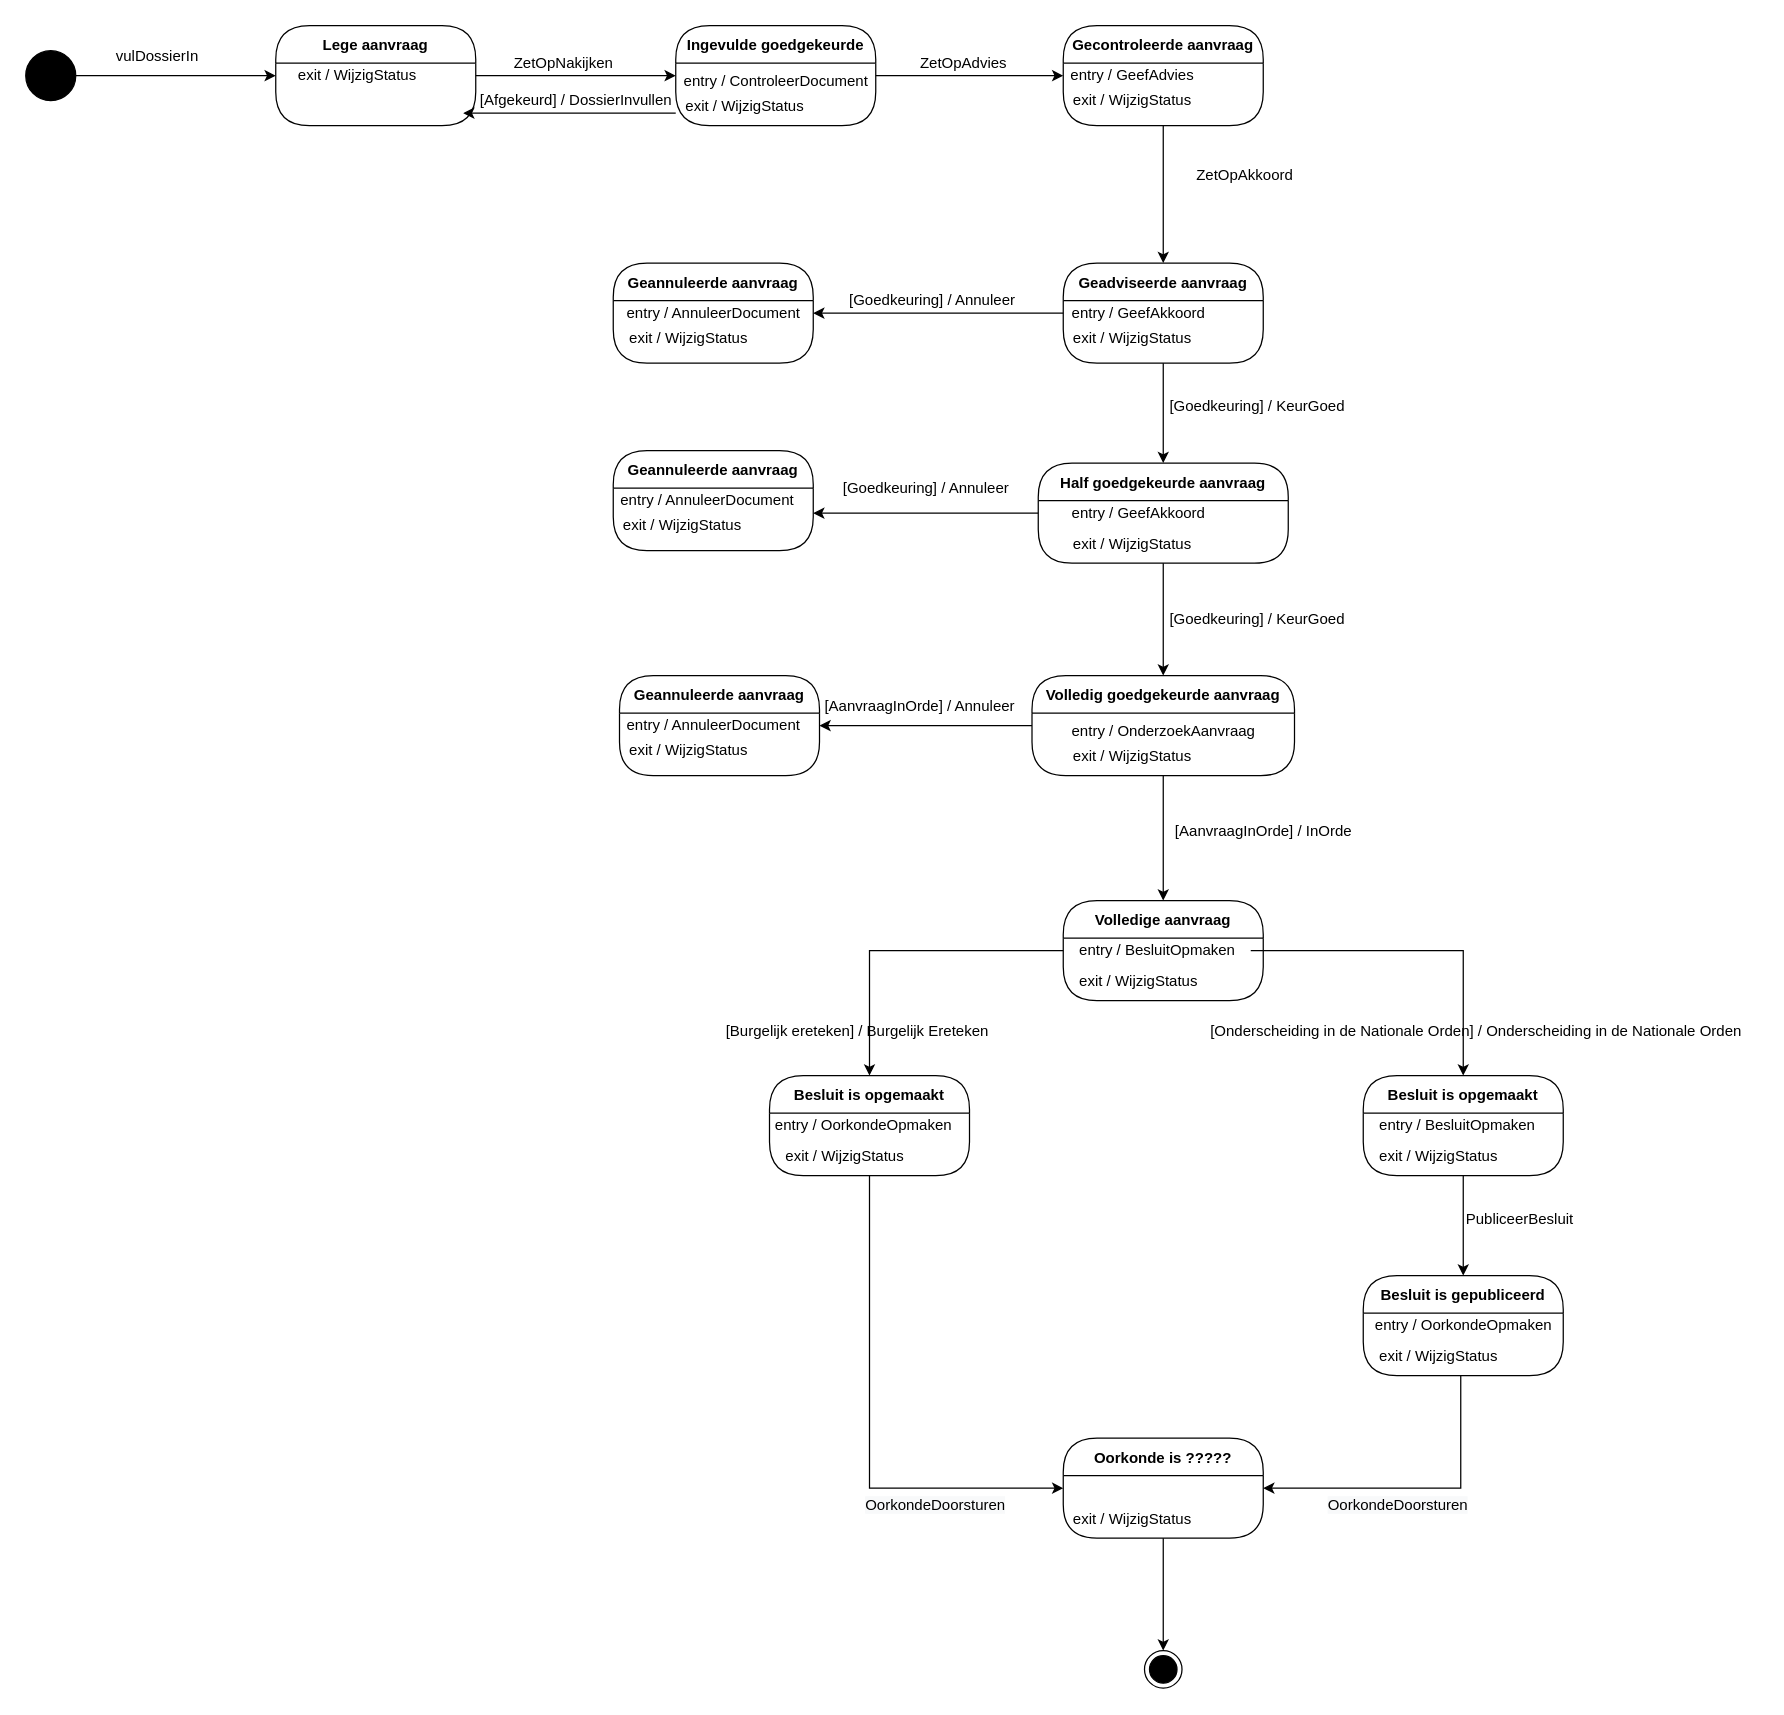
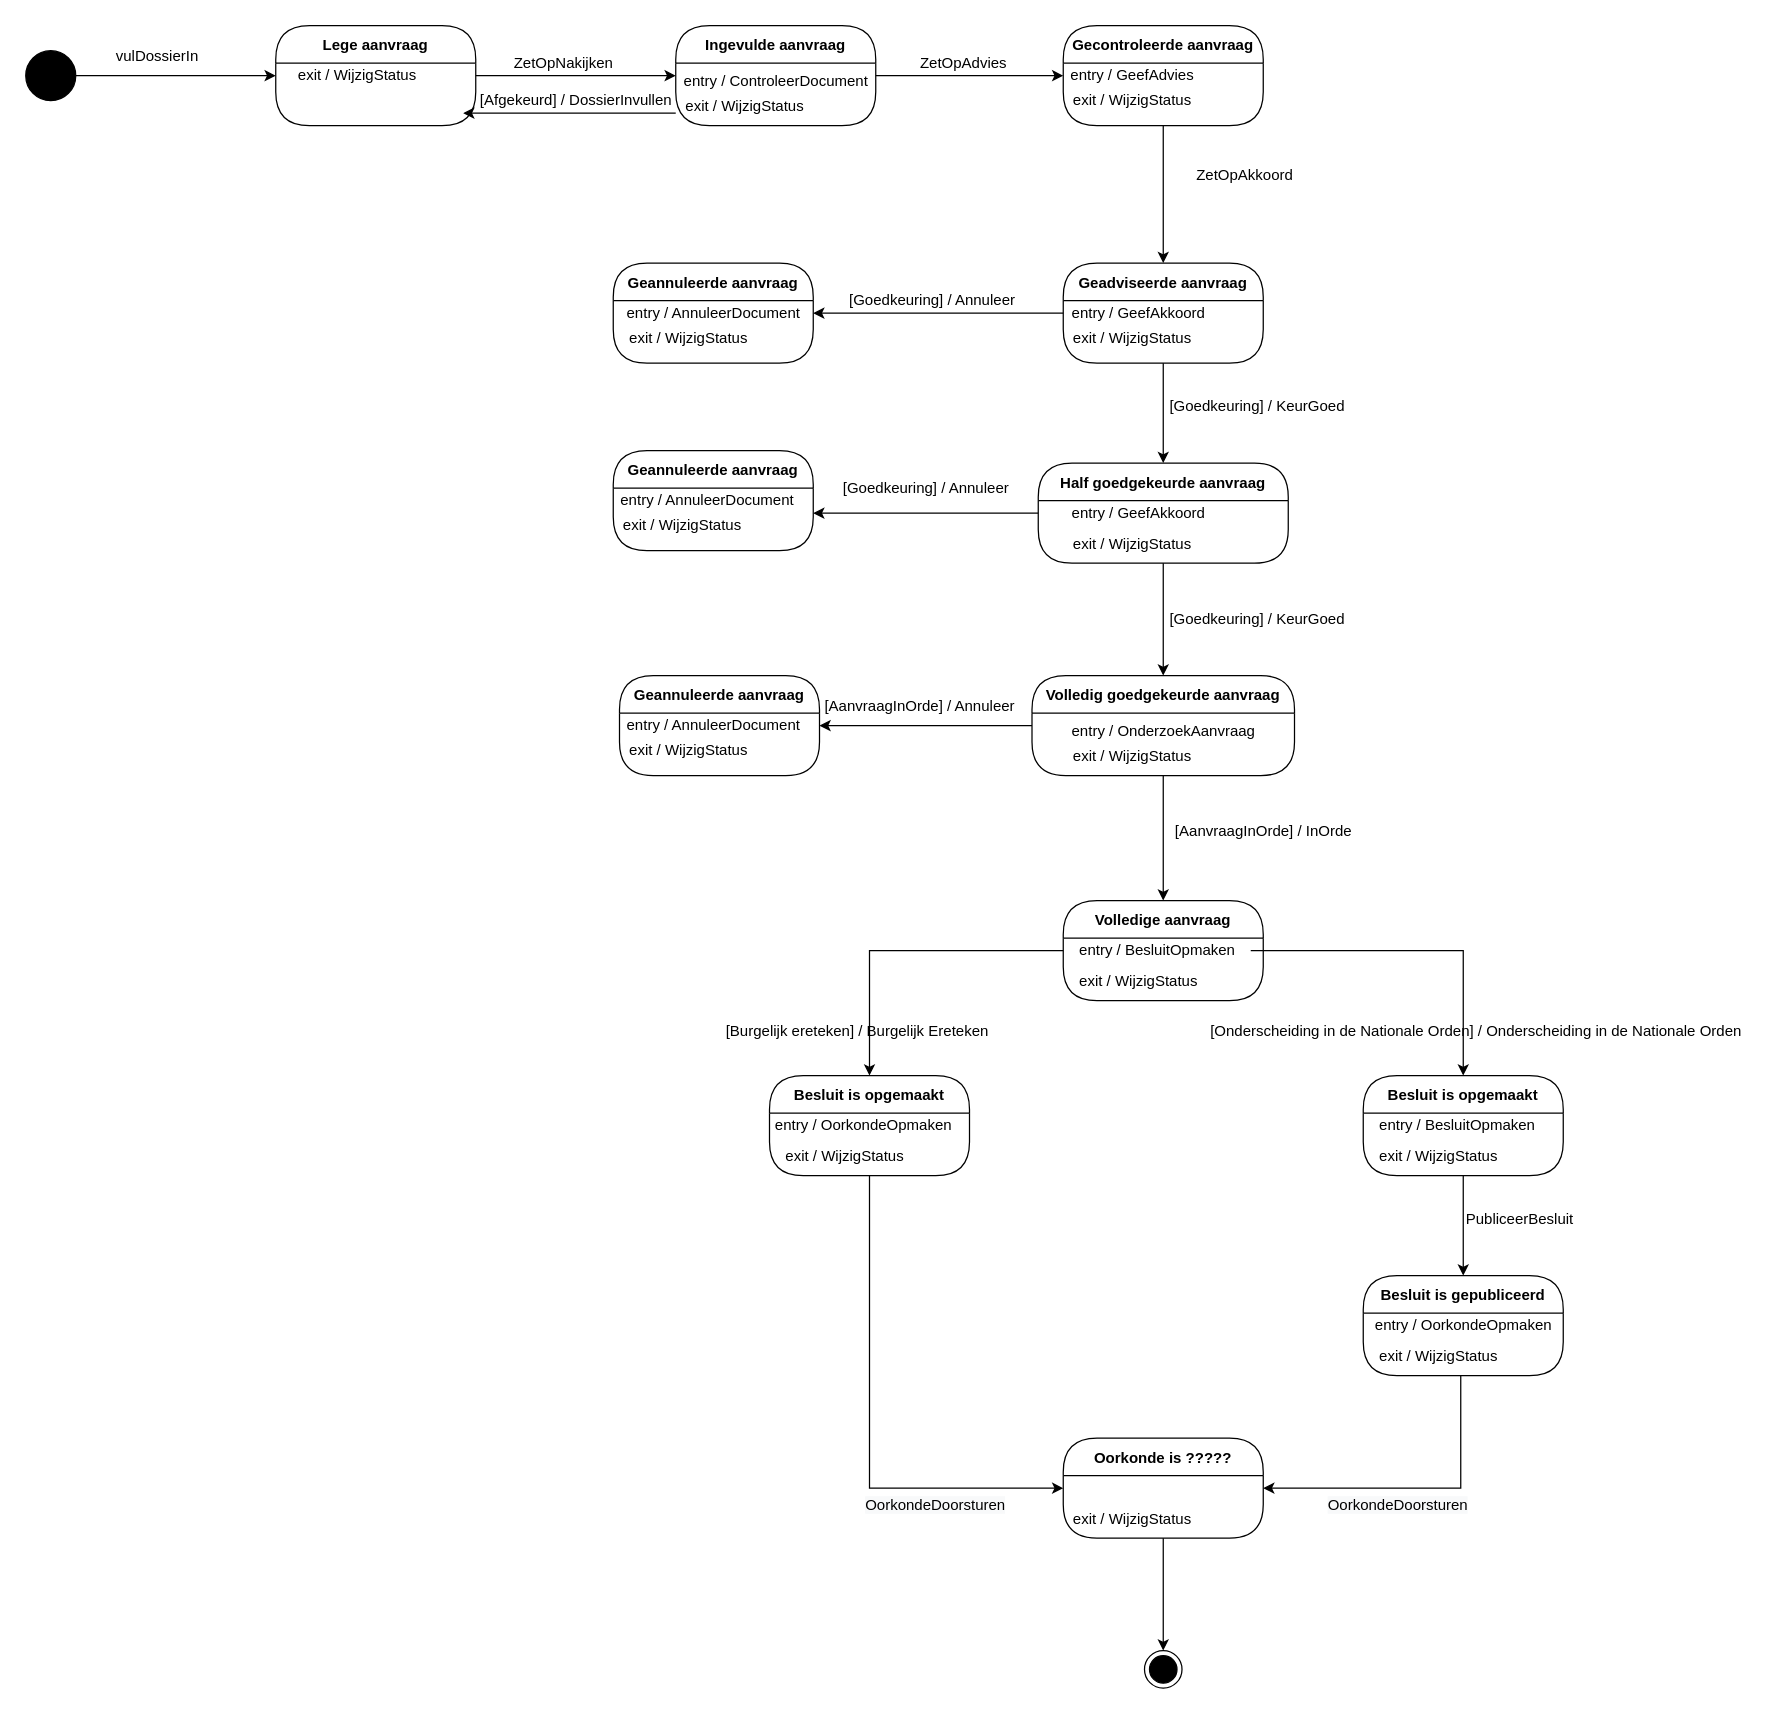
node "Ingevulde goedgekeurde": label "Ingevulde goedgekeurde" -> "Ingevulde aanvraag"
